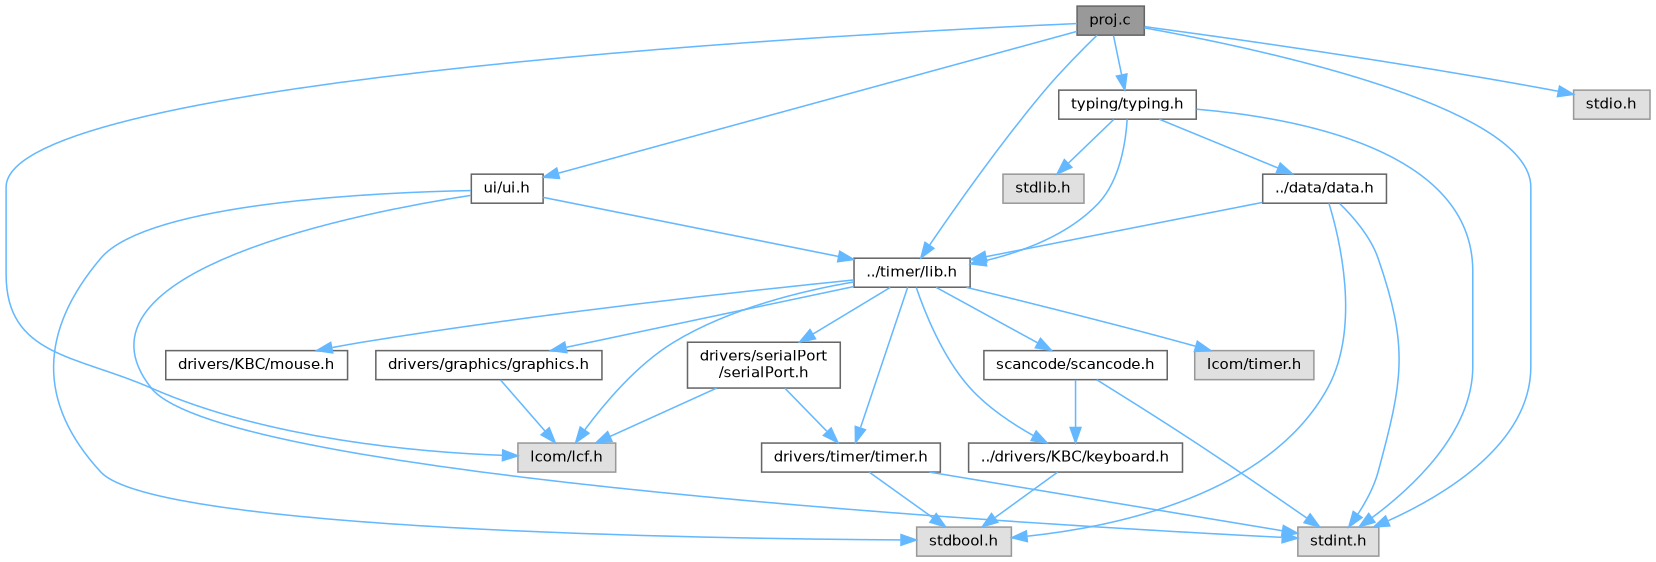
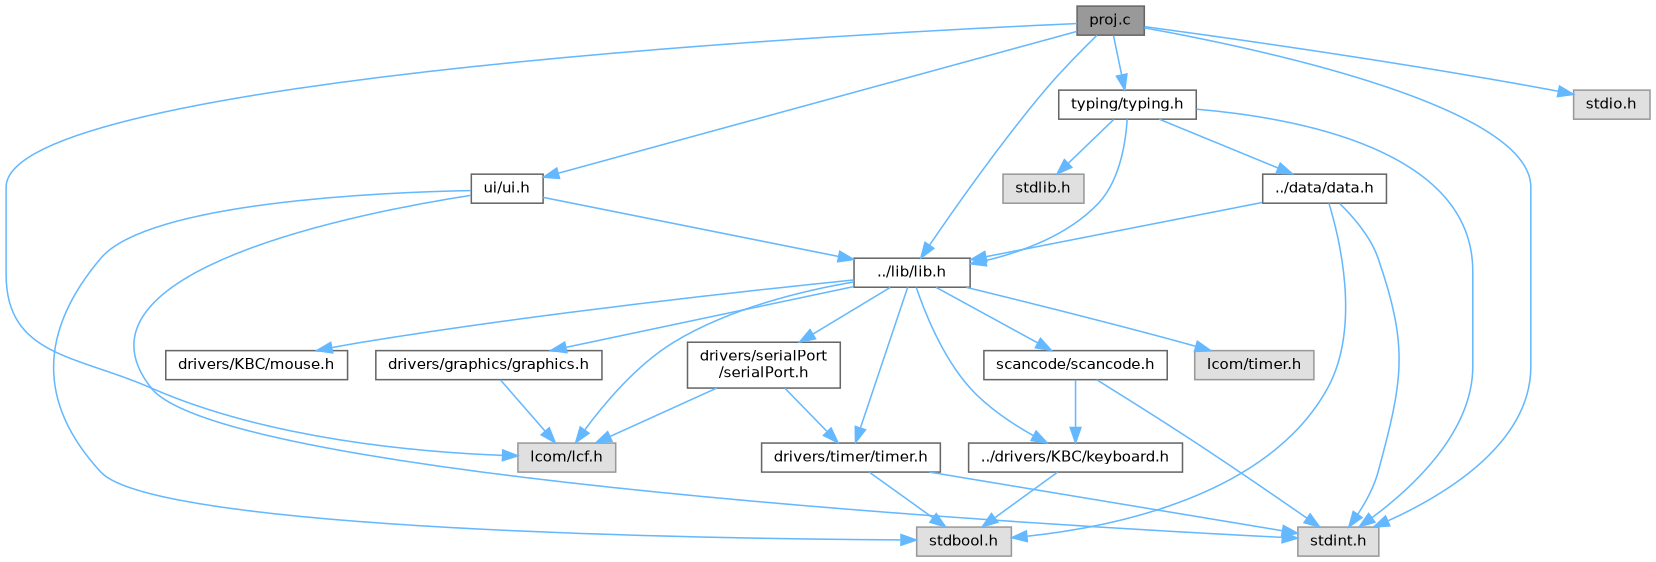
node "../timer/lib.h": label "../timer/lib.h" -> "../lib/lib.h"
